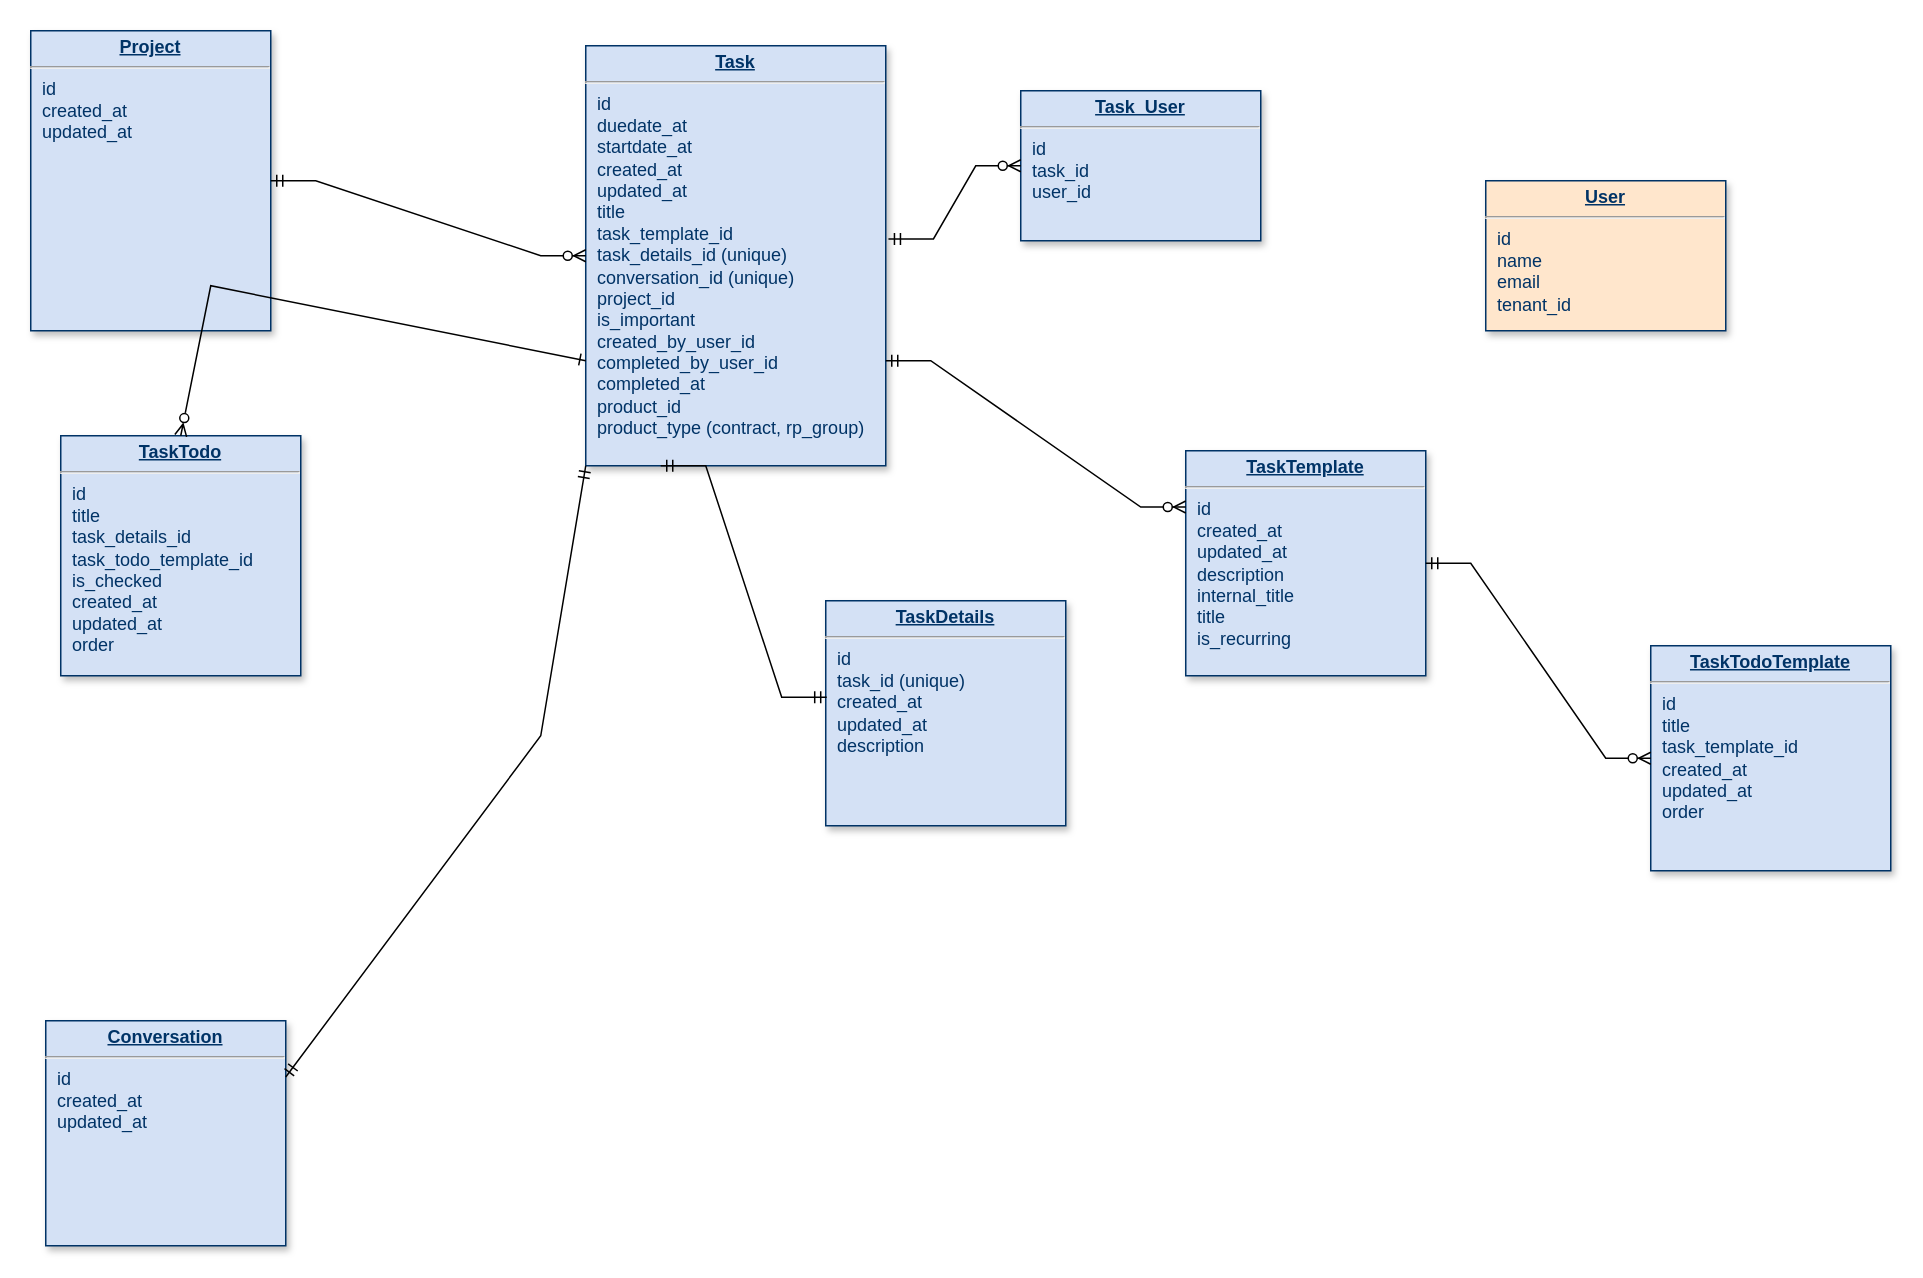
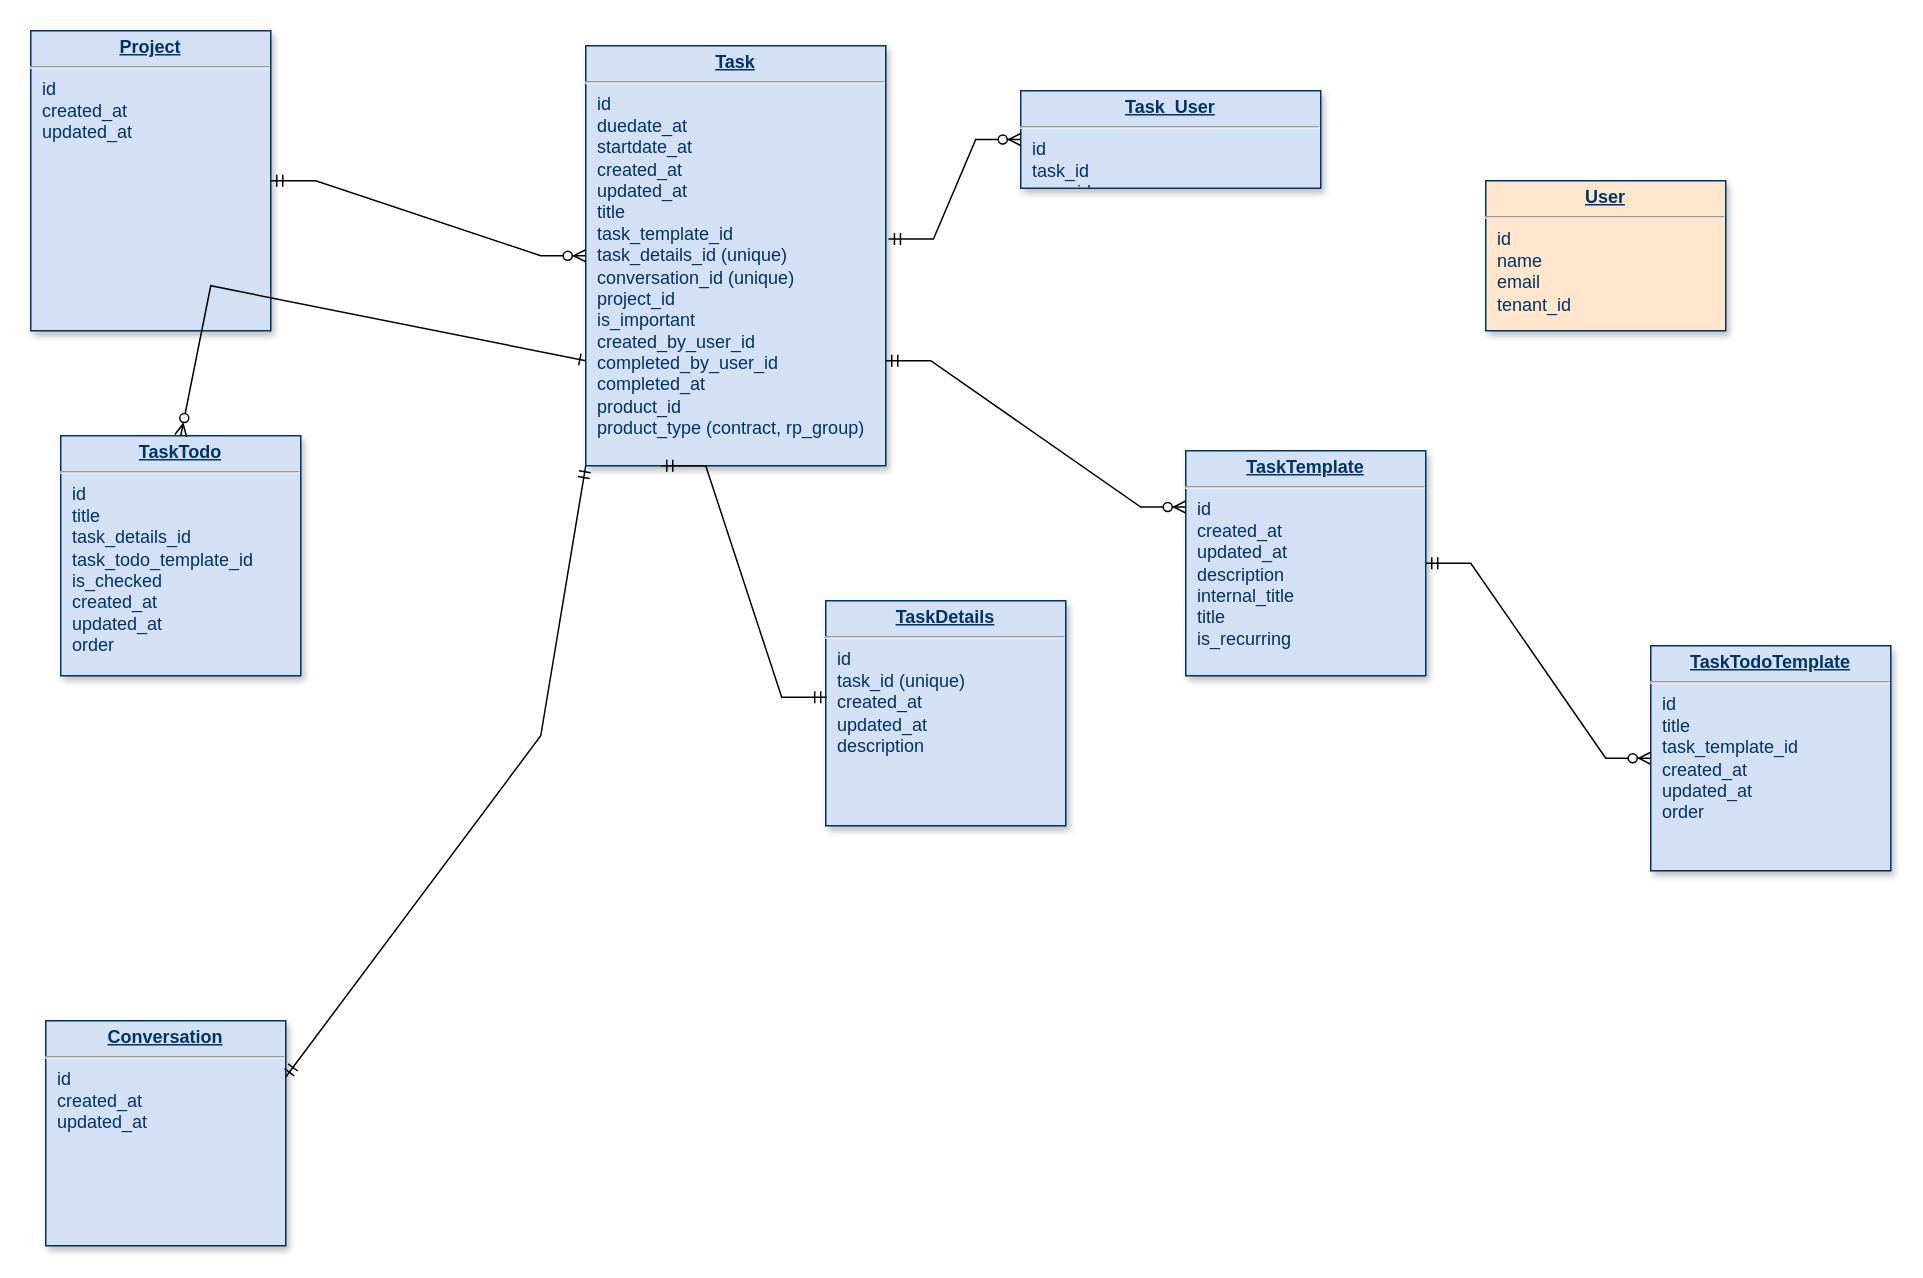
node "Task_User id task_id user_id": size 240x150 -> 300x98
